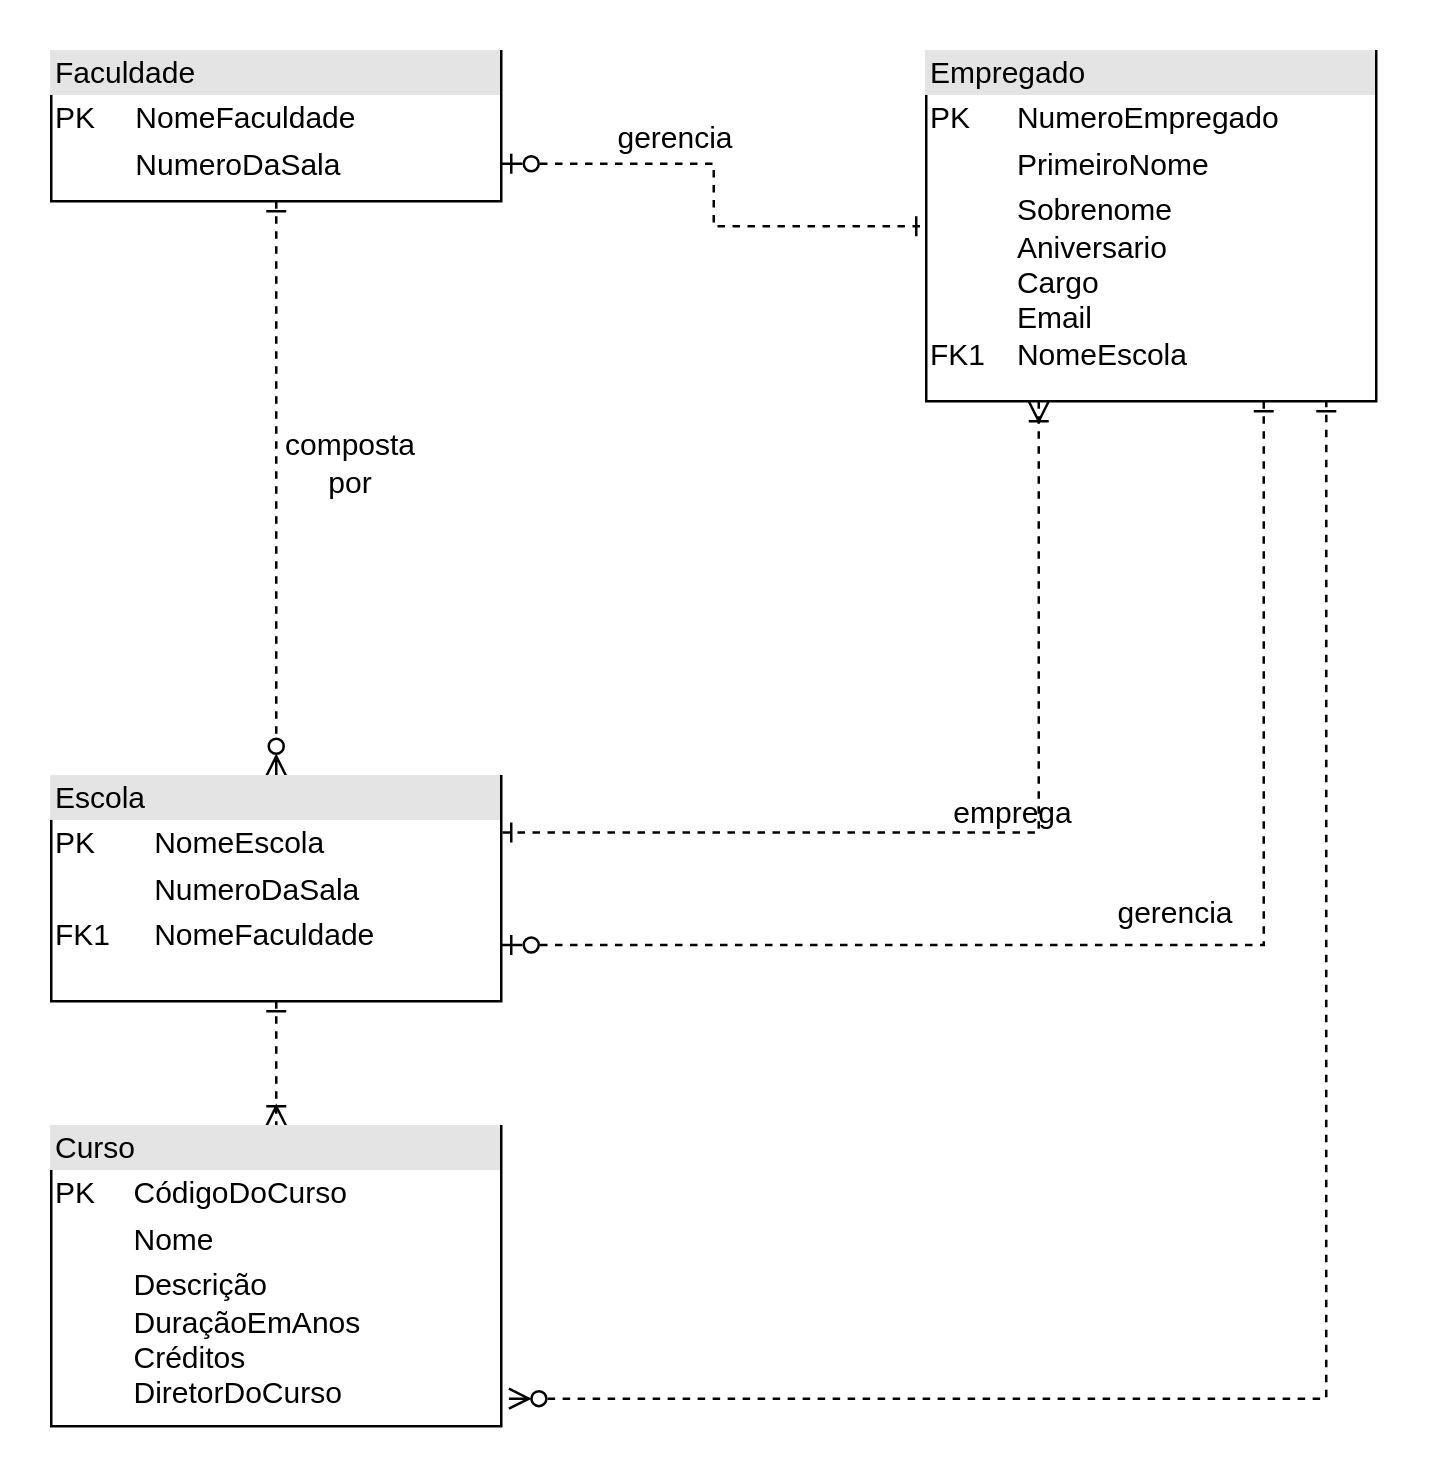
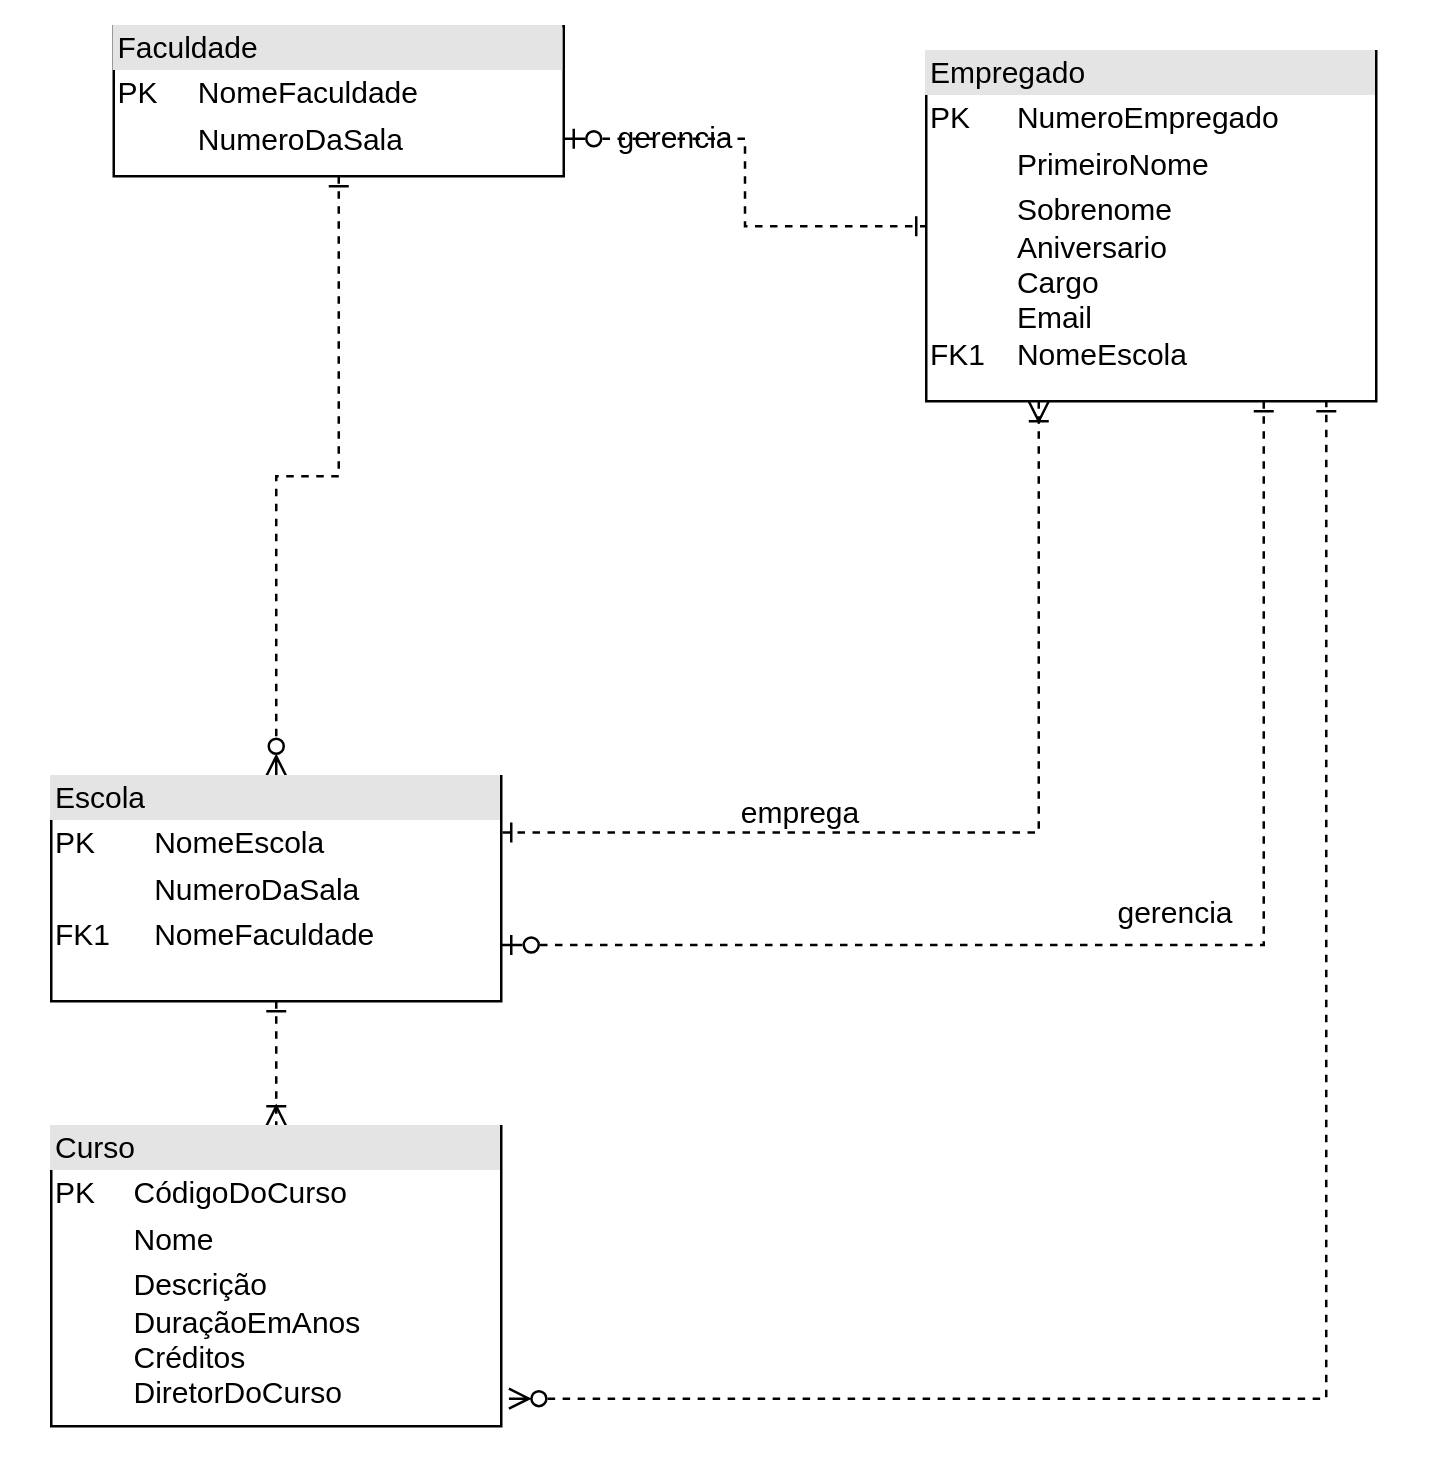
node "Faculdade PK NomeFaculdade NumeroDaSala": moved (276, 126) -> (339, 101)
node "composta por": removed
node "emprega": moved (1014, 814) -> (801, 814)
